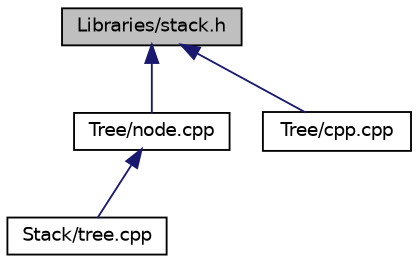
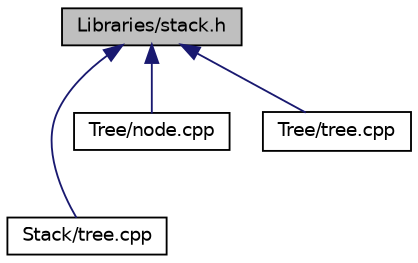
node "Tree/cpp.cpp": label "Tree/cpp.cpp" -> "Tree/tree.cpp"
edge "Stack/tree.cpp" -> "Tree/node.cpp": now "Stack/tree.cpp" -> "Libraries/stack.h"
